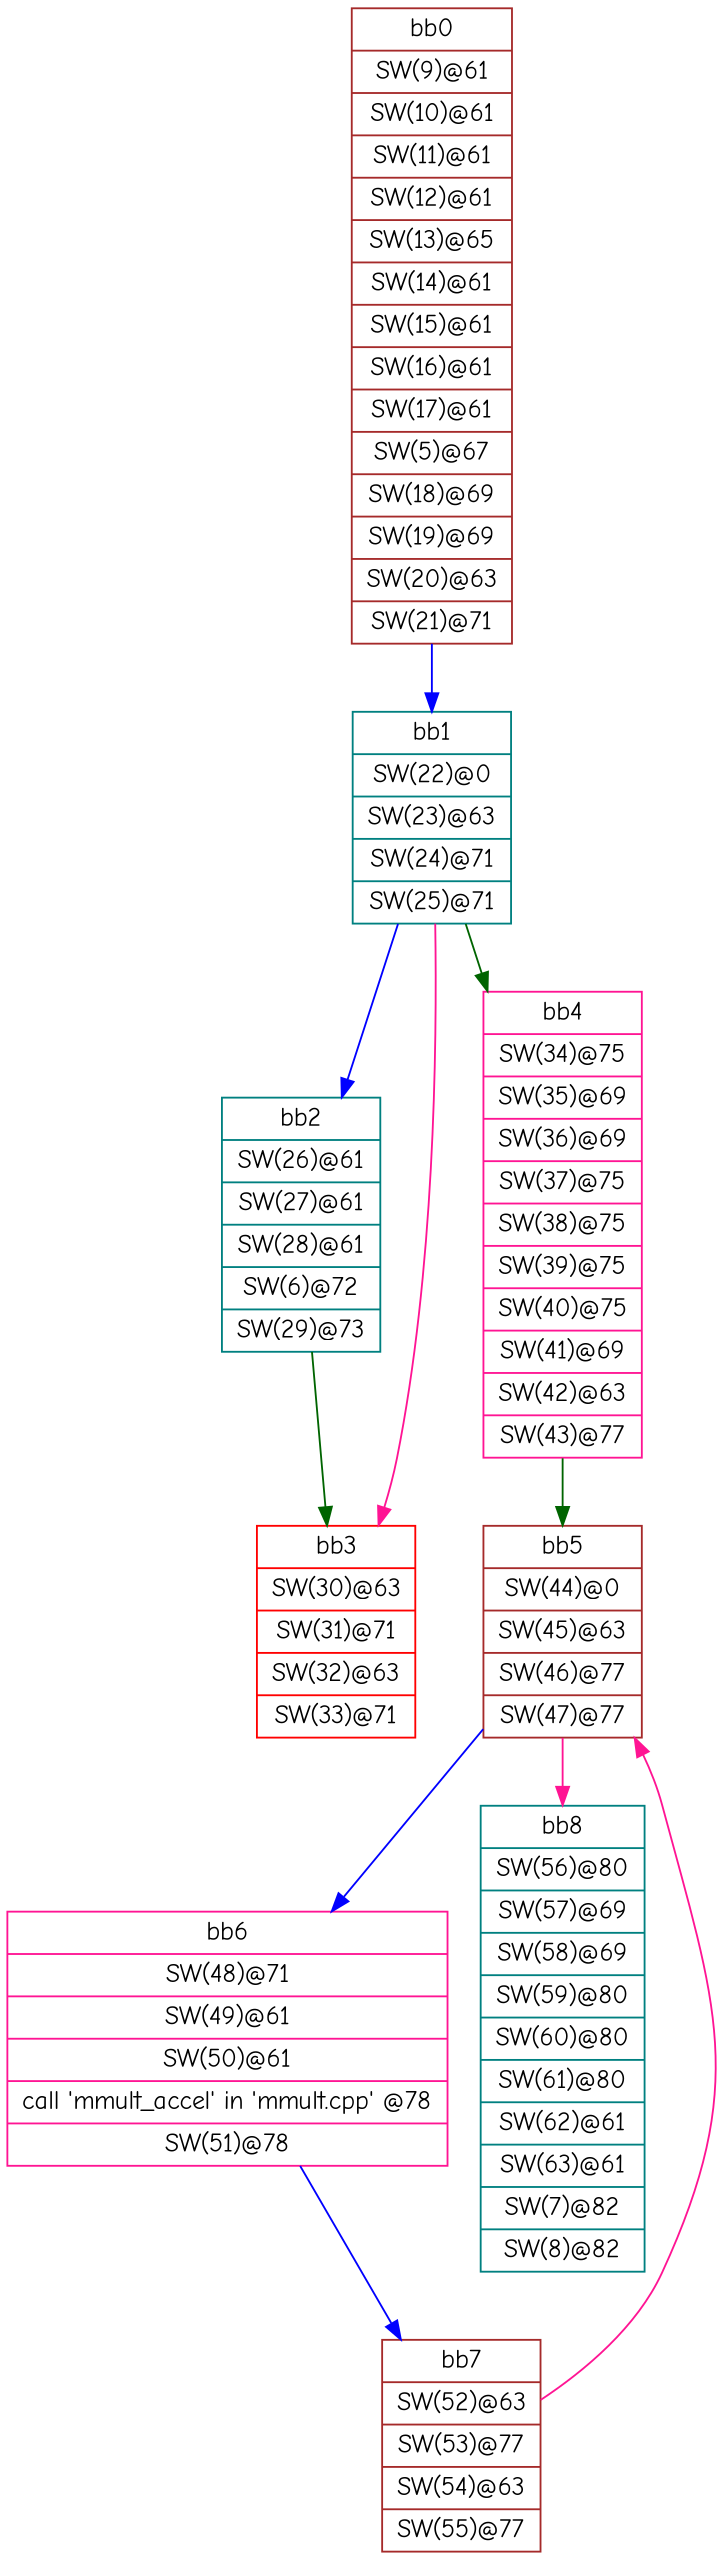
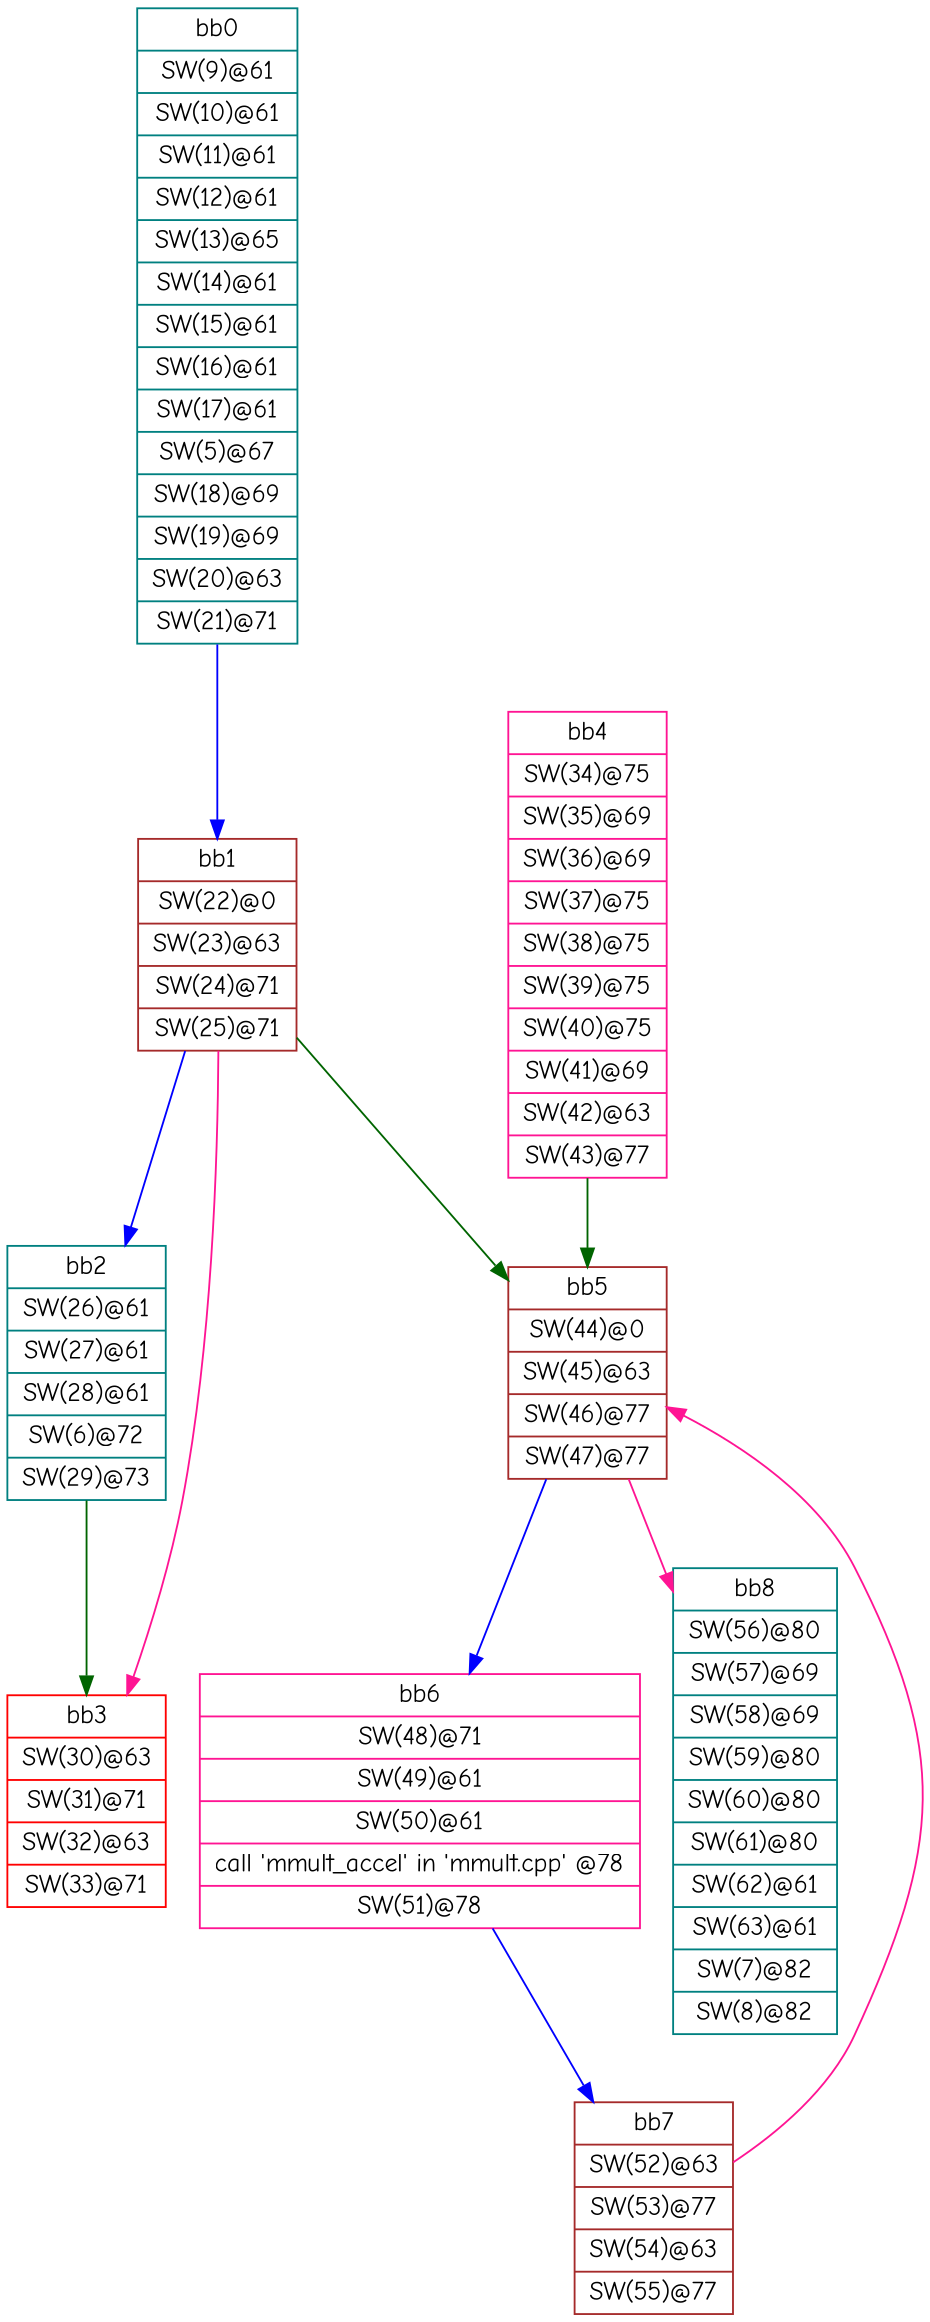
node "bb0": color brown -> teal
node "bb1": color teal -> brown
edge "bb1" -> "bb4": now "bb1" -> "bb5"
